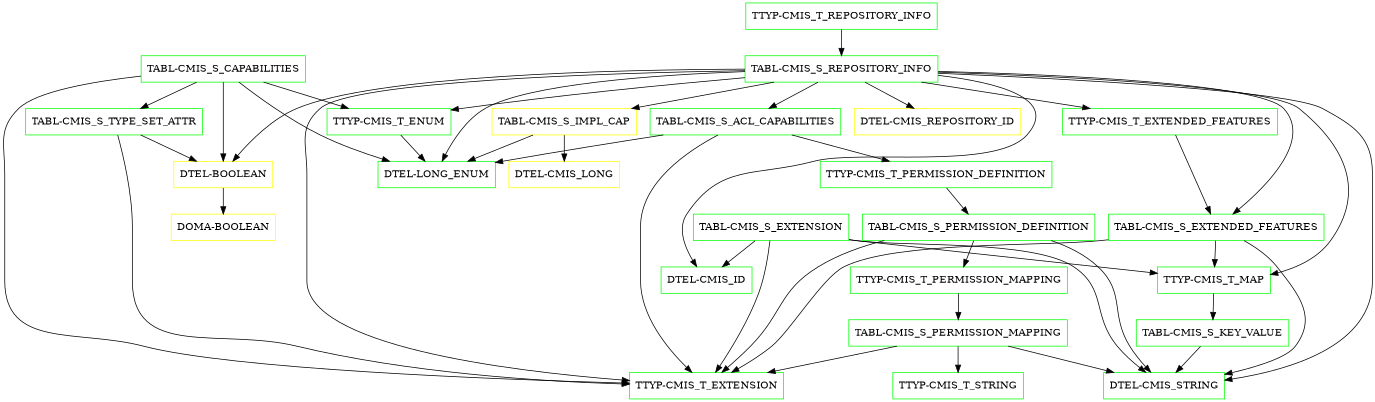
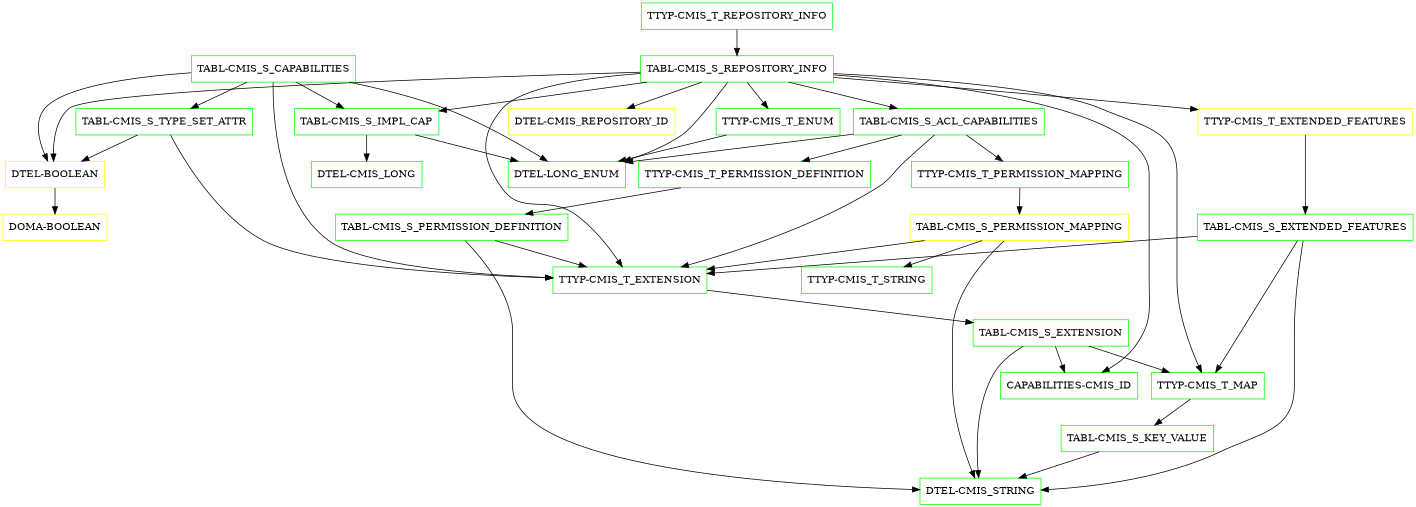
edge "TABL-CMIS_S_CAPABILITIES" -> "TTYP-CMIS_T_ENUM": now "TABL-CMIS_S_CAPABILITIES" -> "TABL-CMIS_S_IMPL_CAP"
edge "TABL-CMIS_S_REPOSITORY_INFO" -> "TABL-CMIS_S_EXTENDED_FEATURES": removed
edge "TABL-CMIS_S_REPOSITORY_INFO" -> "DTEL-CMIS_STRING": removed
node "TABL-CMIS_S_IMPL_CAP": color yellow -> green
node "TTYP-CMIS_T_EXTENDED_FEATURES": color green -> yellow
node "DTEL-CMIS_LONG": color yellow -> green
edge "TABL-CMIS_S_PERMISSION_DEFINITION" -> "TTYP-CMIS_T_PERMISSION_MAPPING": now "TABL-CMIS_S_ACL_CAPABILITIES" -> "TTYP-CMIS_T_PERMISSION_MAPPING"
node "DTEL-CMIS_ID": label "DTEL-CMIS_ID" -> "CAPABILITIES-CMIS_ID"
edge "TABL-CMIS_S_EXTENSION" -> "TTYP-CMIS_T_EXTENSION": reversed
node "TABL-CMIS_S_PERMISSION_MAPPING": color green -> yellow
